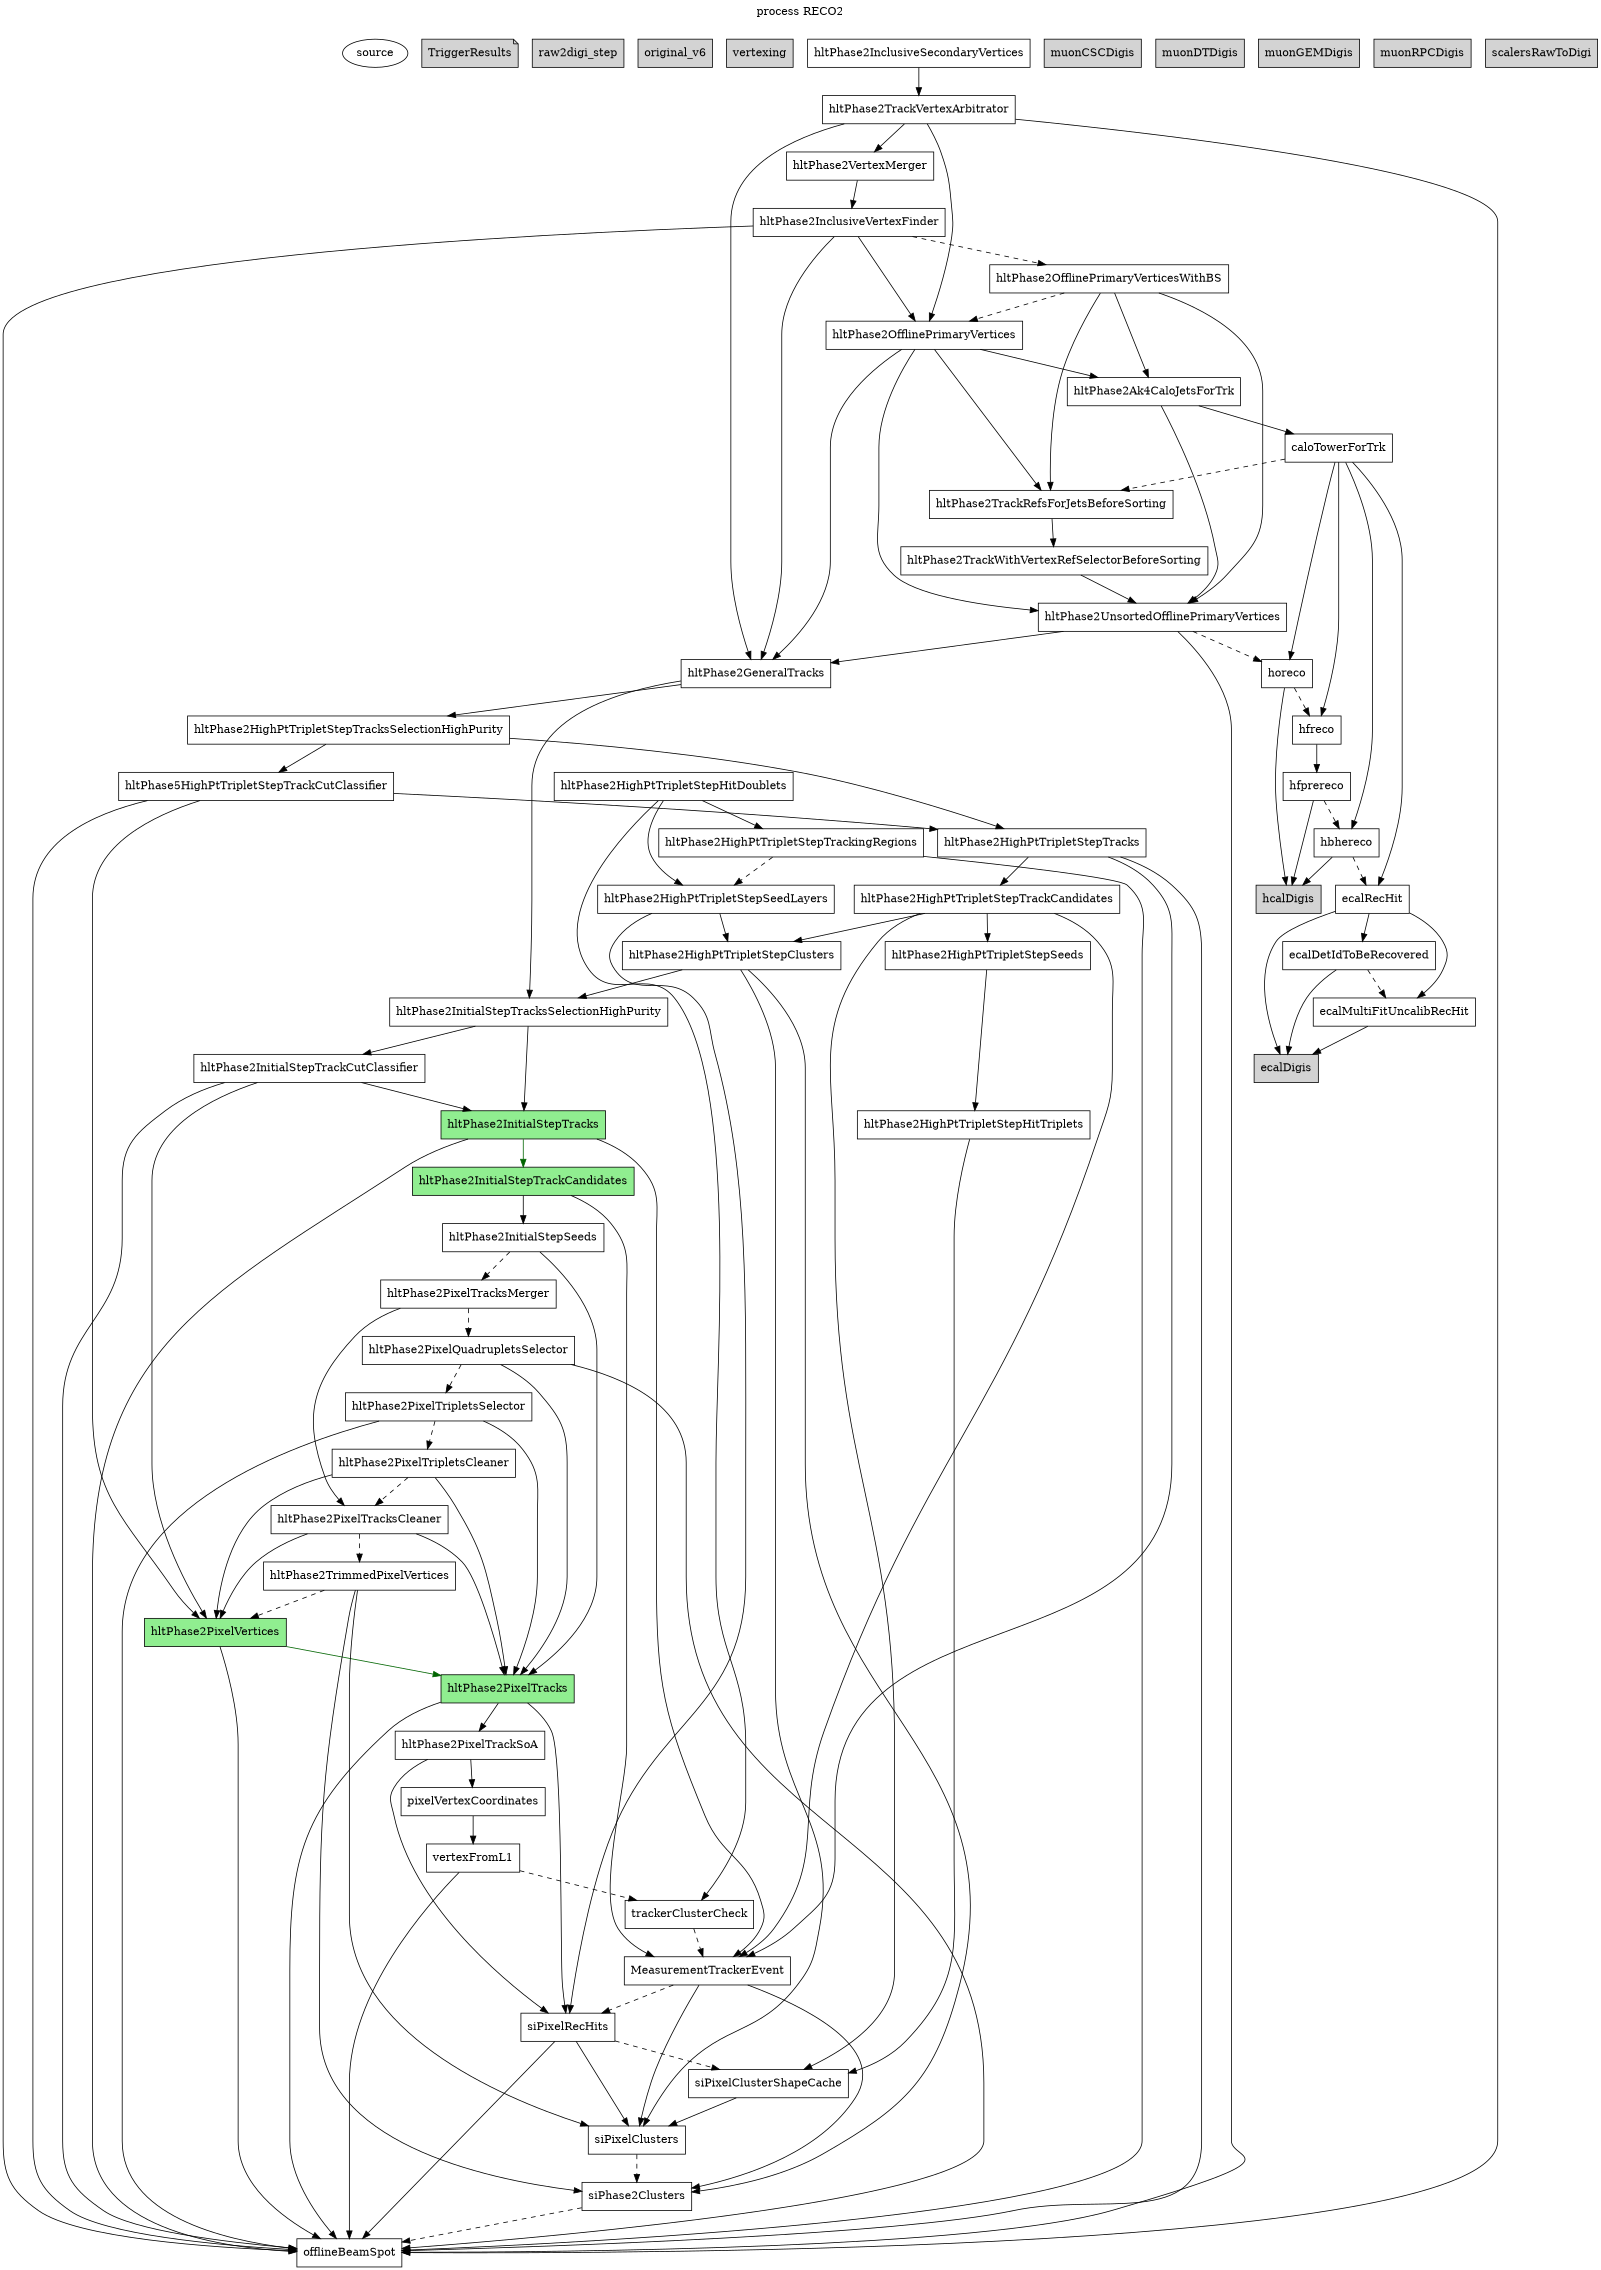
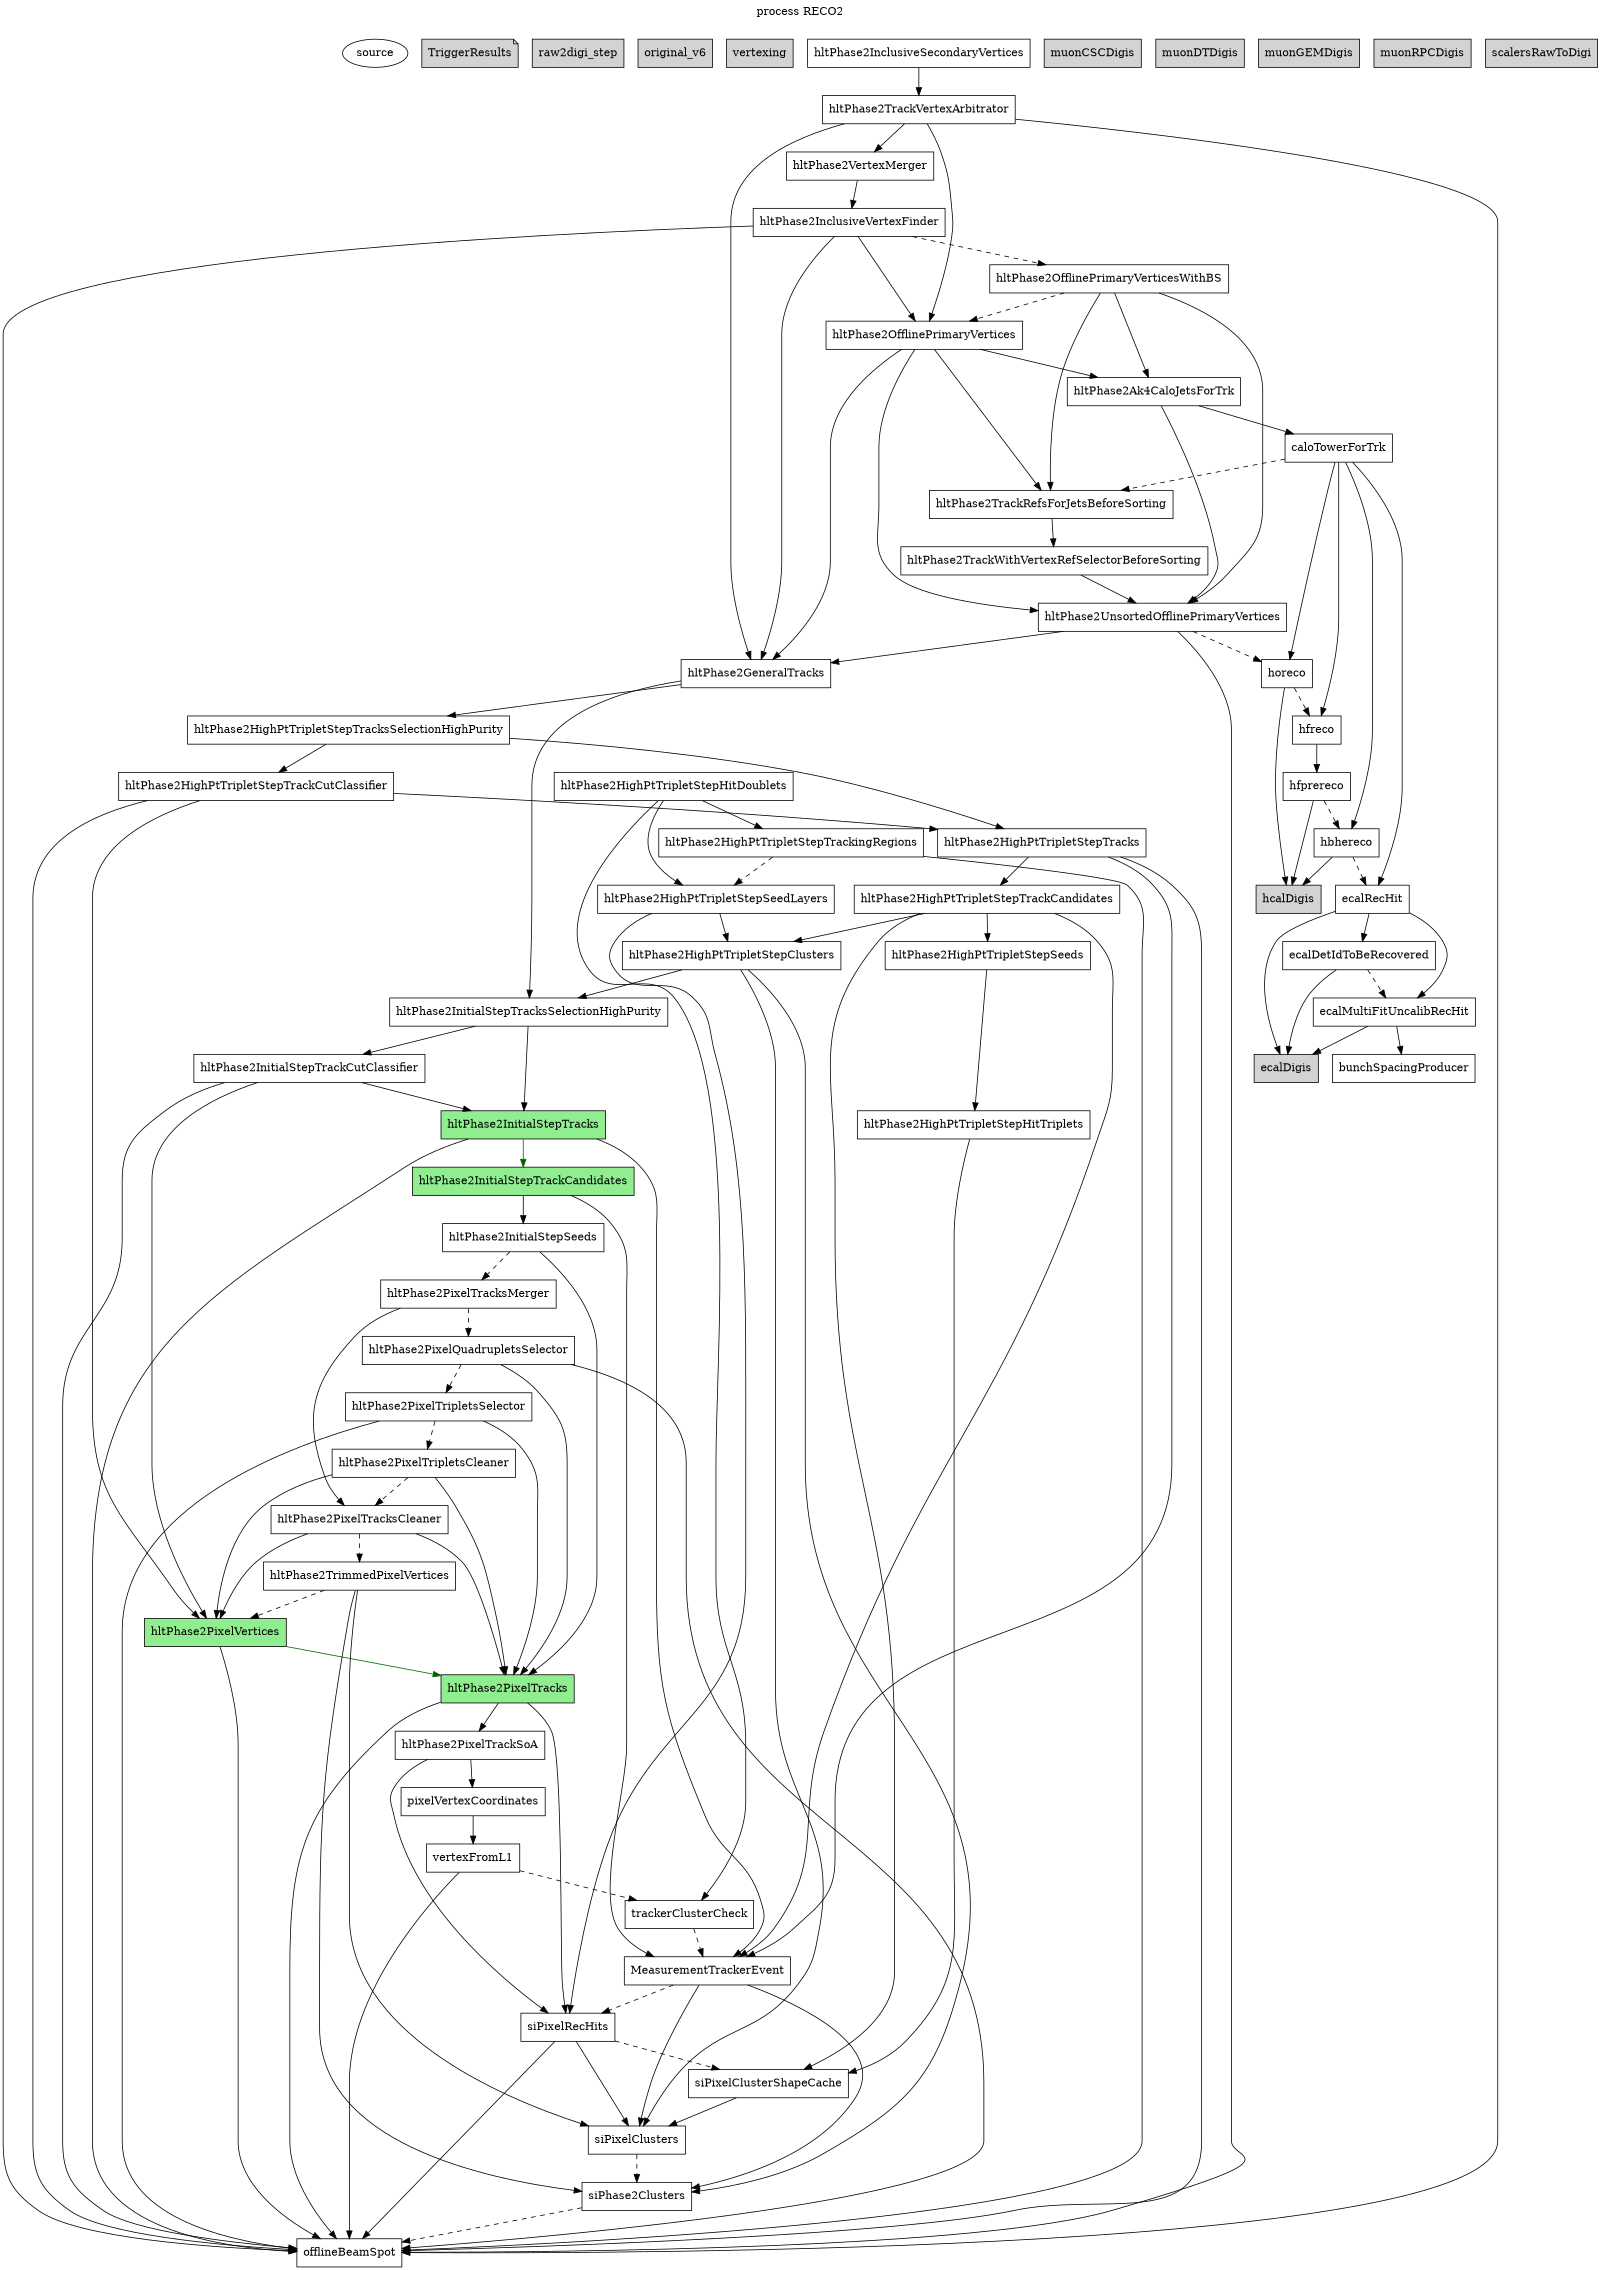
node "hltPhase5HighPtTripletStepTrackCutClassifier": label "hltPhase5HighPtTripletStepTrackCutClassifier" -> "hltPhase2HighPtTripletStepTrackCutClassifier"
node "bunchSpacingProducer": added
